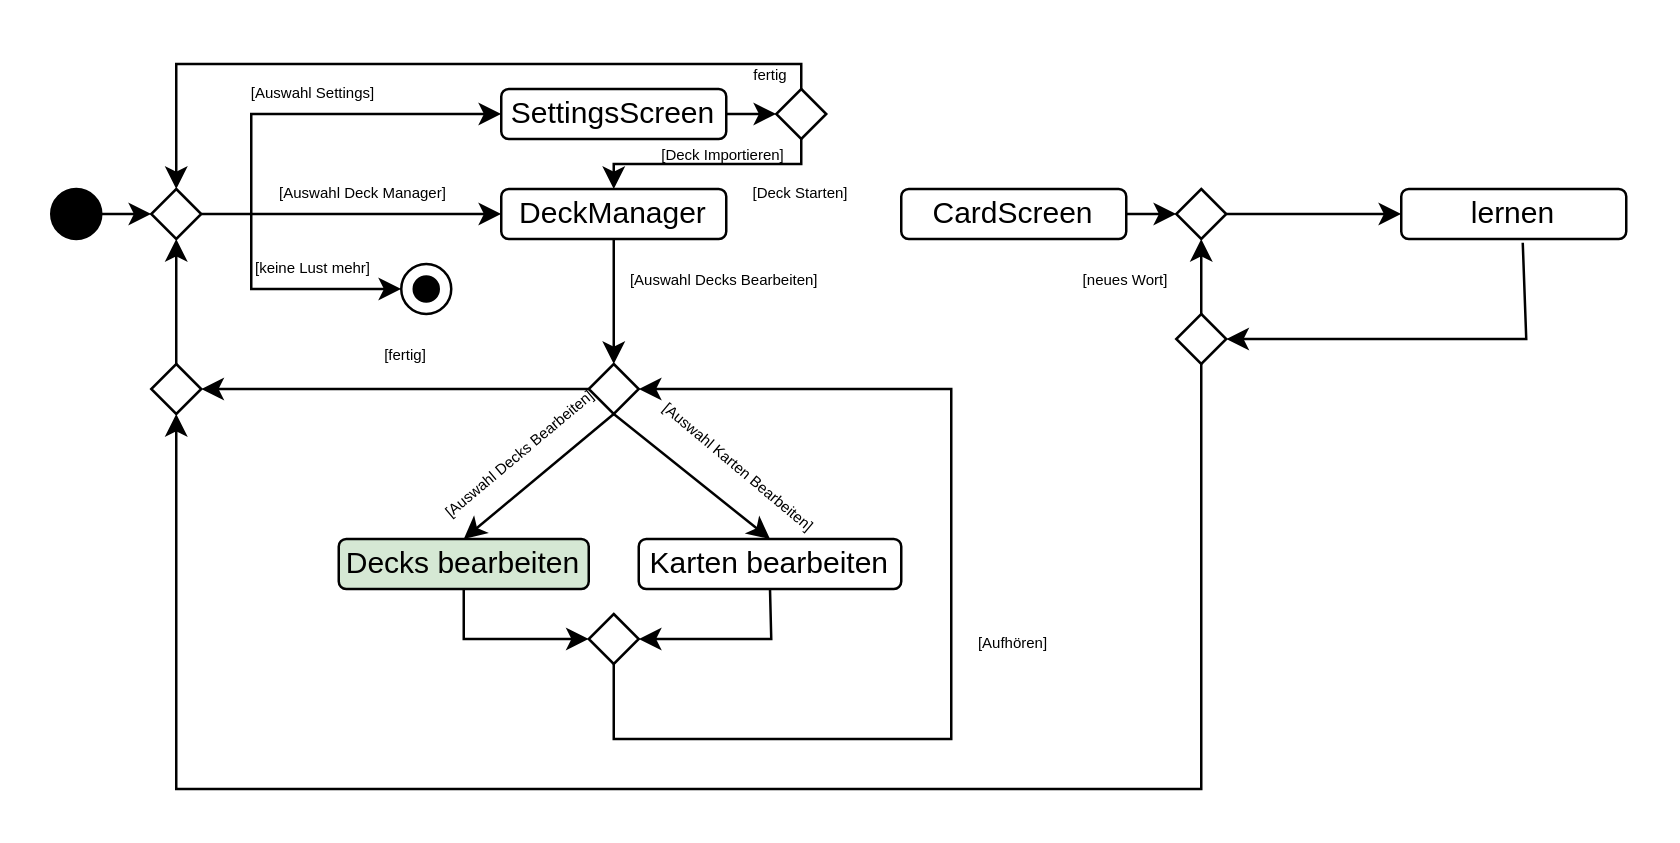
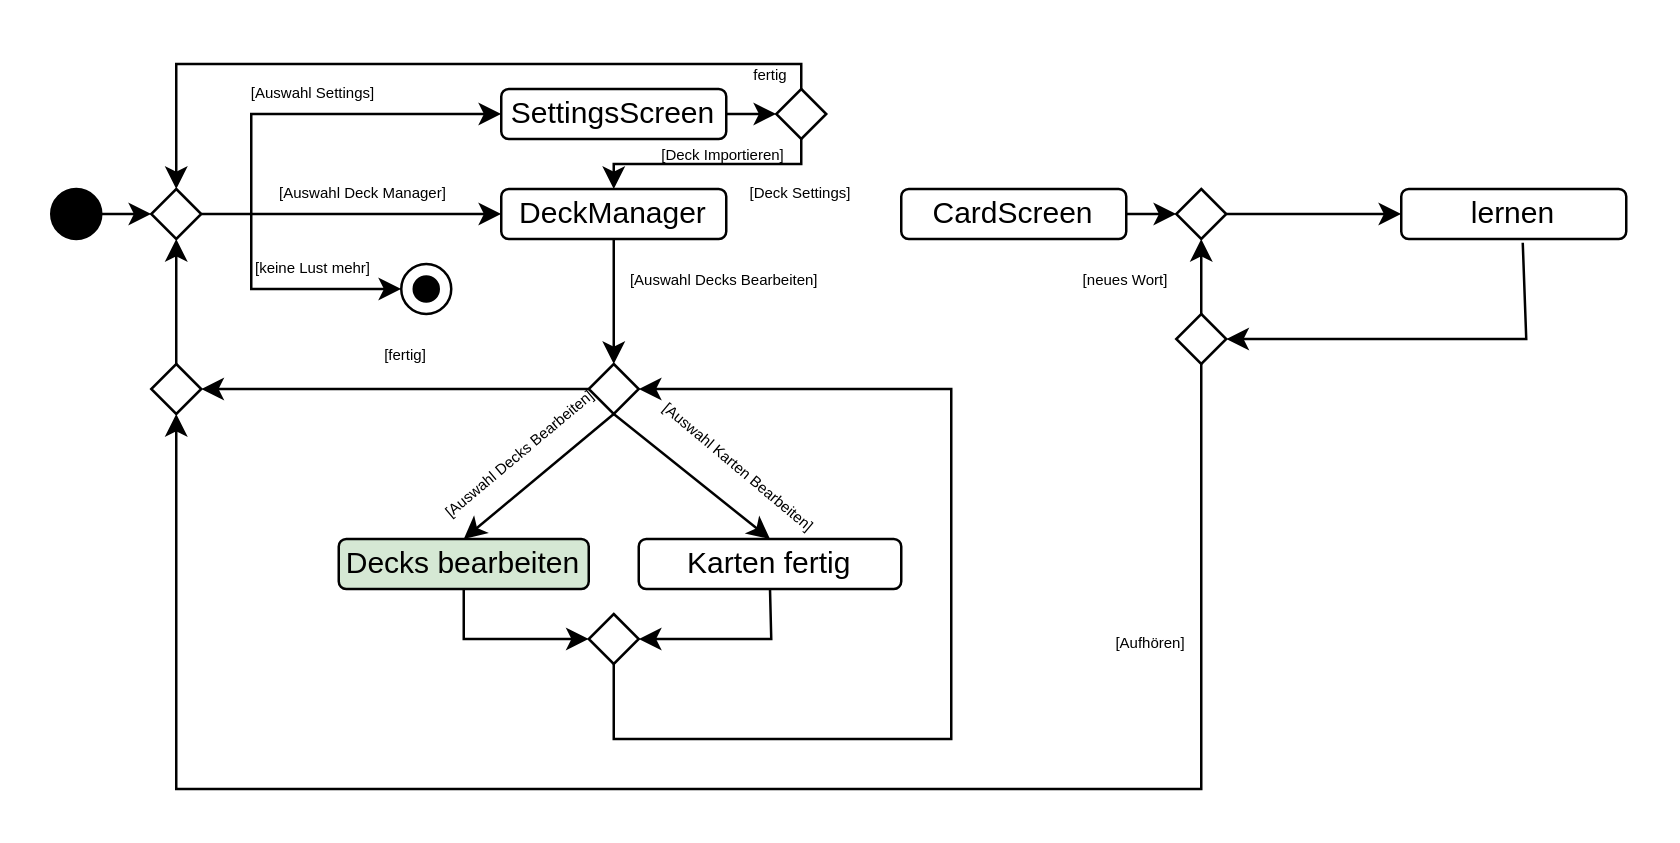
node "[Deck Starten]": label "[Deck Starten]" -> "[Deck Settings]"
node "Karten bearbeiten": label "Karten bearbeiten" -> "Karten fertig"
node "[Aufhören]": moved (1014, 639) -> (1151, 639)
